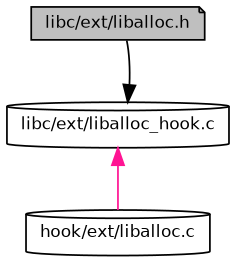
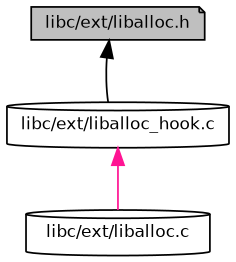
edge "libc/ext/liballoc.h" -> "libc/ext/liballoc_hook.c": reversed
node "hook/ext/liballoc.c": label "hook/ext/liballoc.c" -> "libc/ext/liballoc.c"
